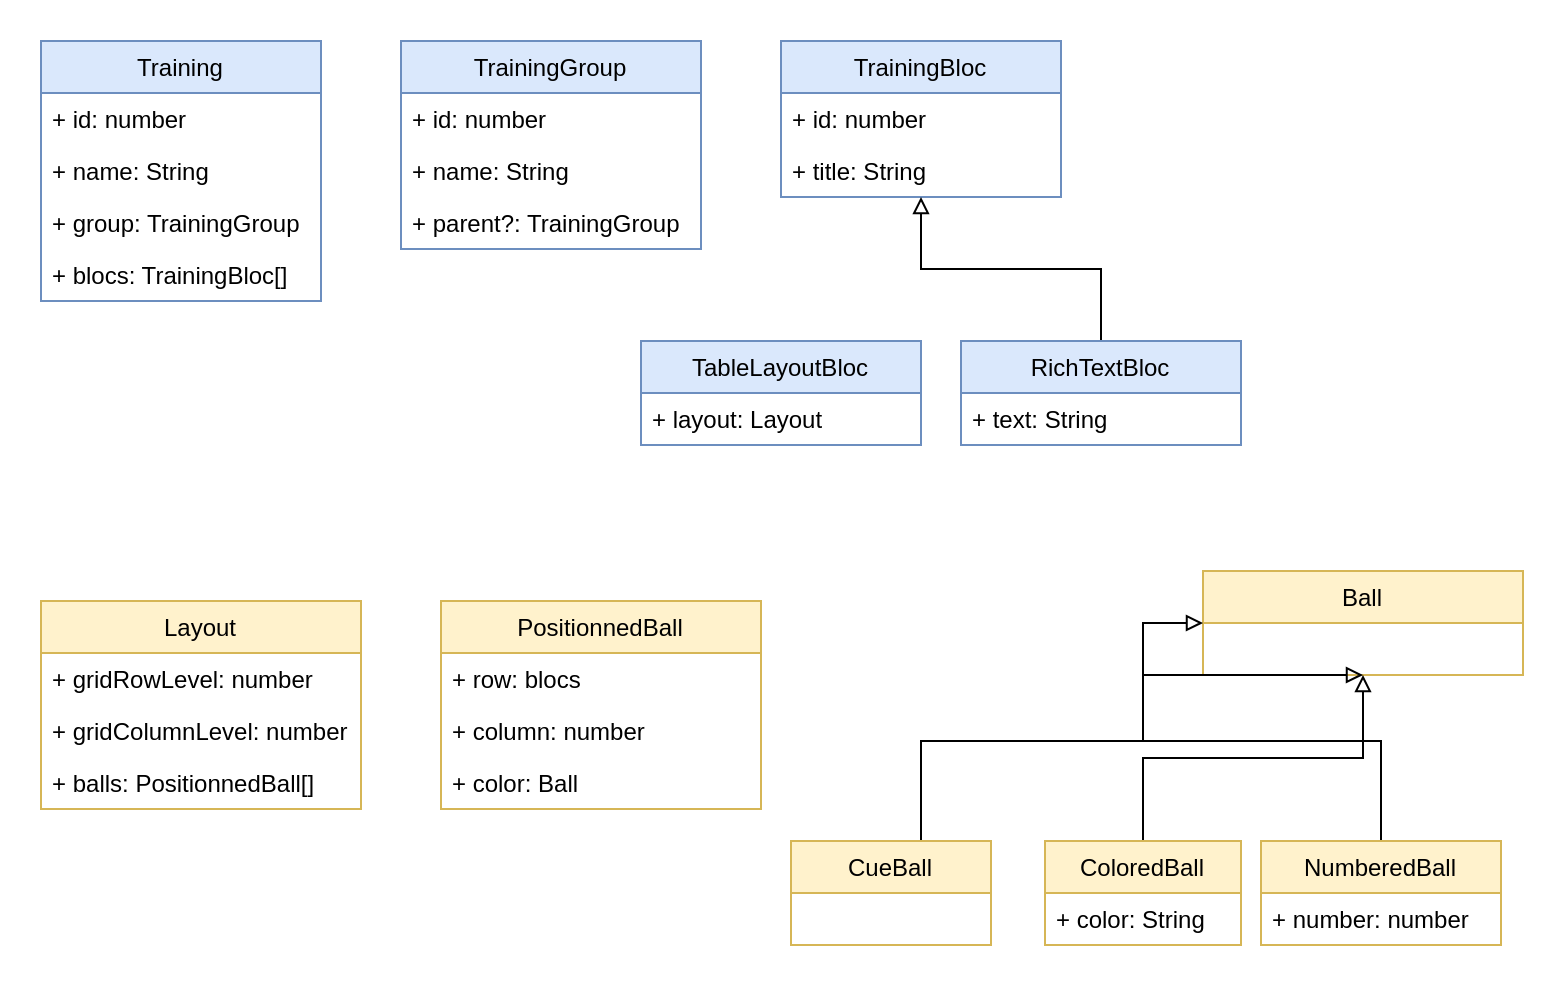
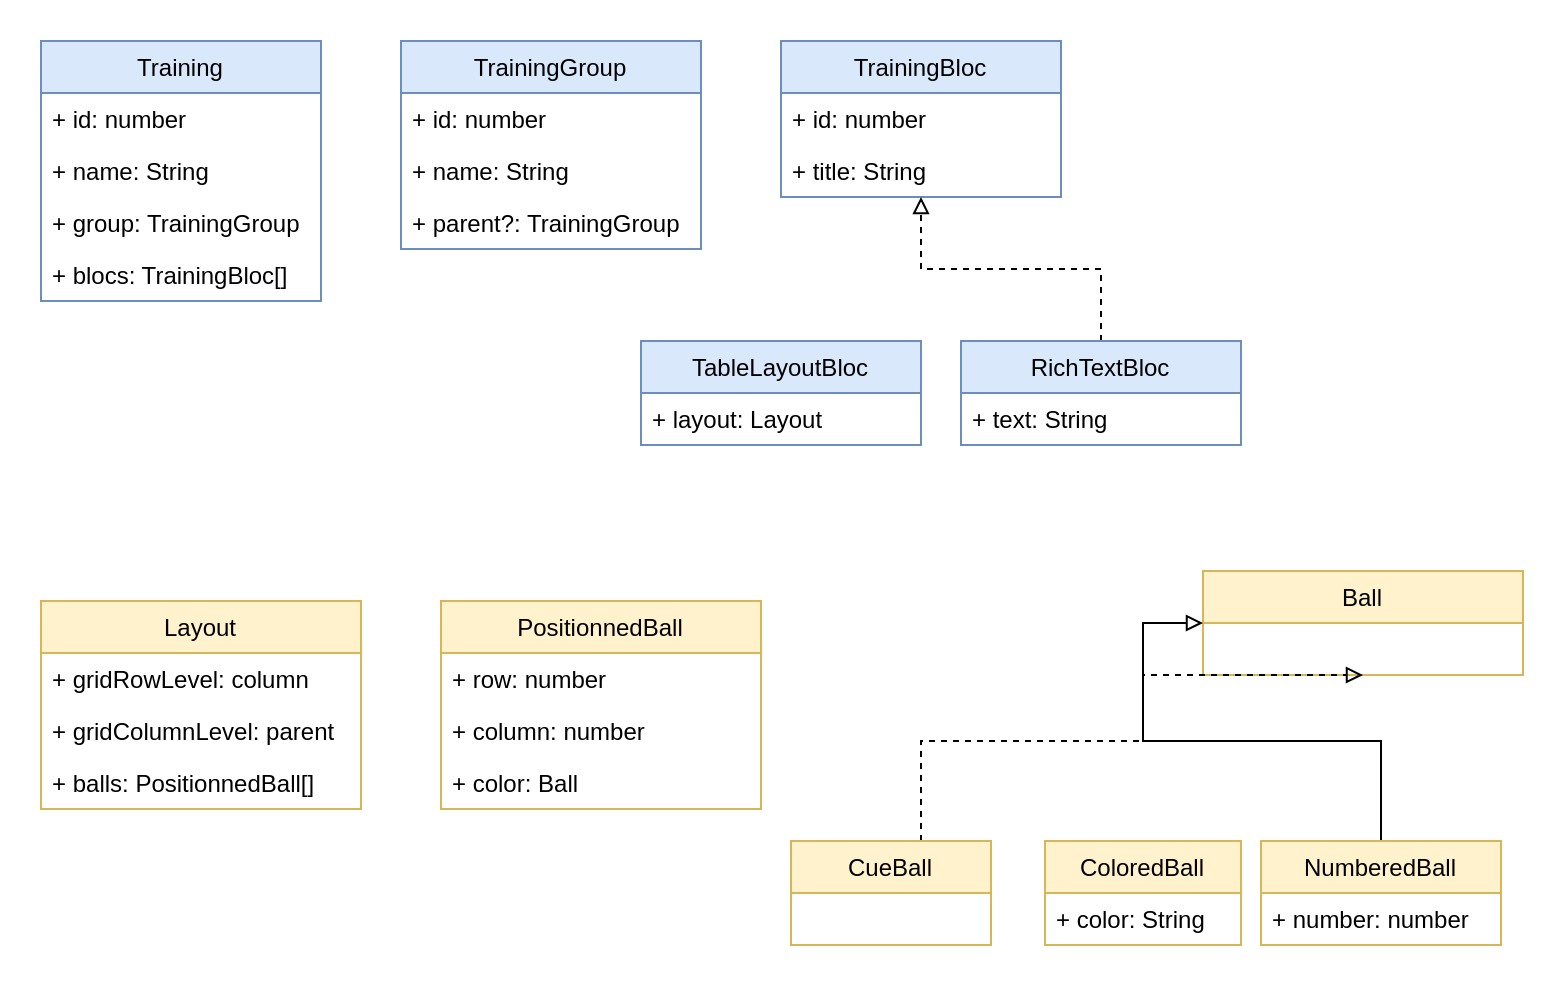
edge "RichTextBloc" -> "TrainingBloc": style solid -> dashed
node "+ gridRowLevel: number": label "+ gridRowLevel: number" -> "+ gridRowLevel: column"
node "+ row: blocs": label "+ row: blocs" -> "+ row: number"
node "+ gridColumnLevel: number": label "+ gridColumnLevel: number" -> "+ gridColumnLevel: parent"
edge "CueBall" -> "Ball": style solid -> dashed
edge "ColoredBall" -> "Ball": removed
